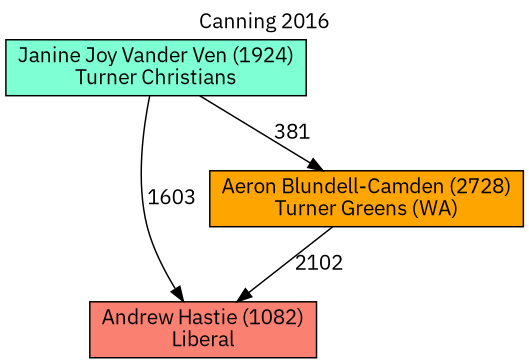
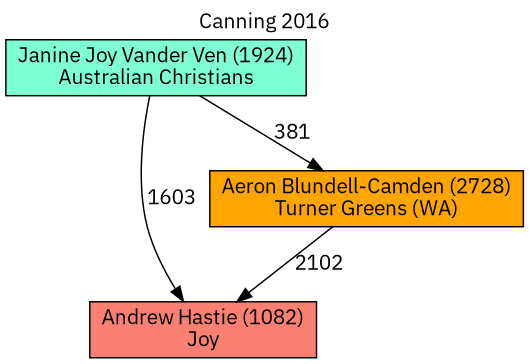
node "Janine Joy Vander Ven (1924) Turner Christians": label "Janine Joy Vander Ven (1924) Turner Christians" -> "Janine Joy Vander Ven (1924) Australian Christians"
node "Andrew Hastie (1082) Liberal": label "Andrew Hastie (1082) Liberal" -> "Andrew Hastie (1082) Joy"
